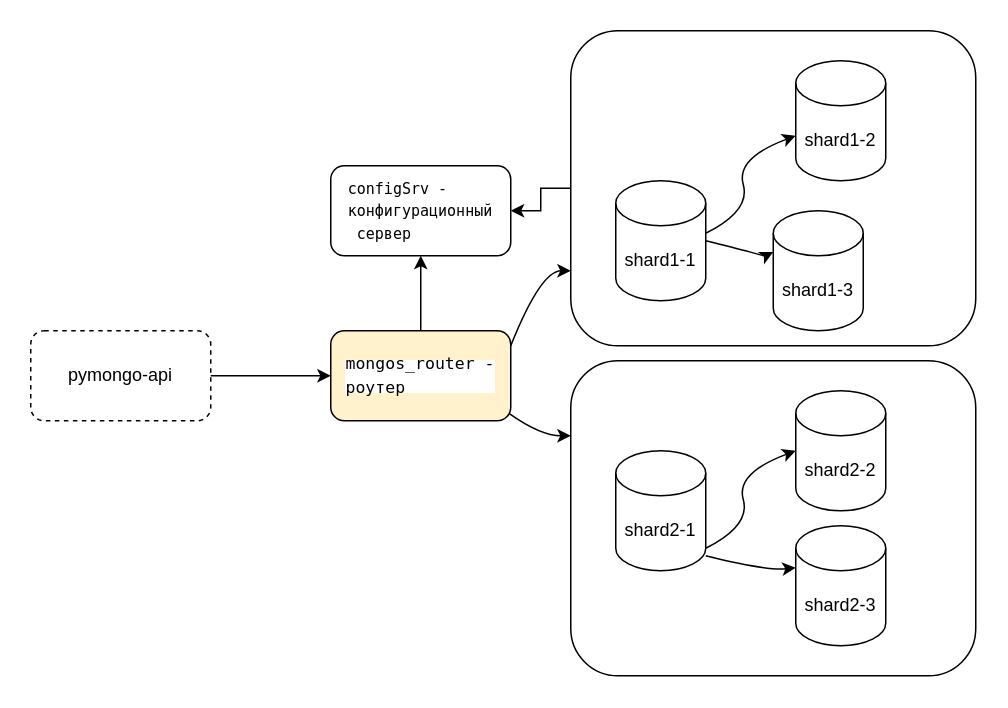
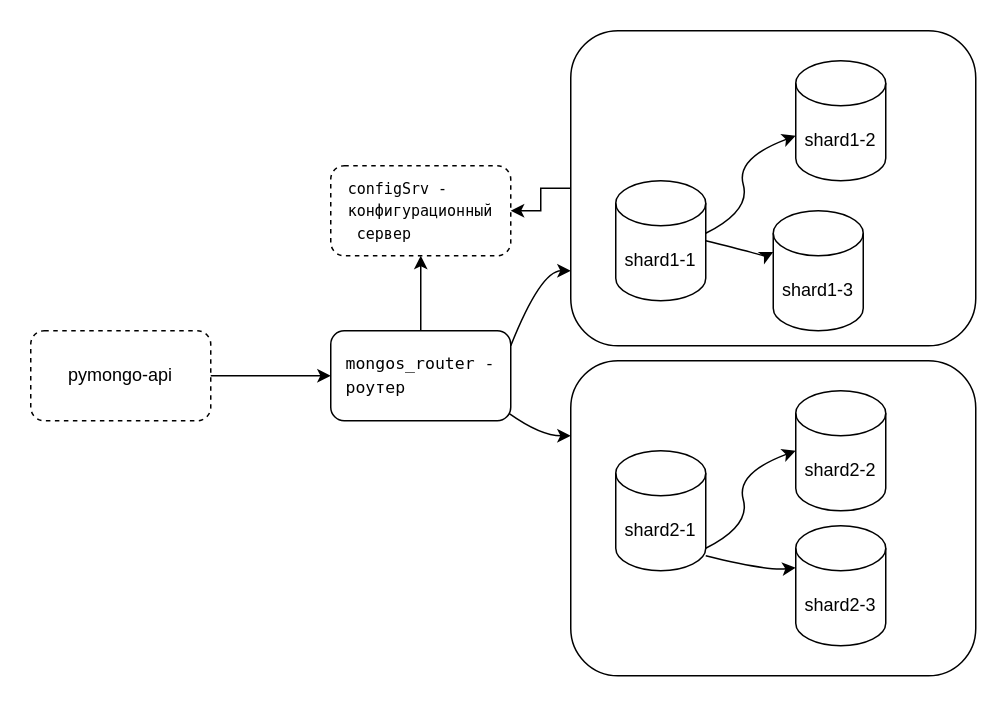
node "configSrv -конфигурационный сервер": style solid -> dashed
node "mongos_router -роутер": fillcolor #fff2cc -> #ffffff
